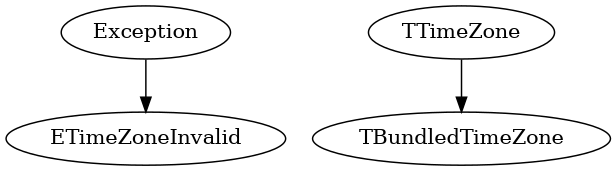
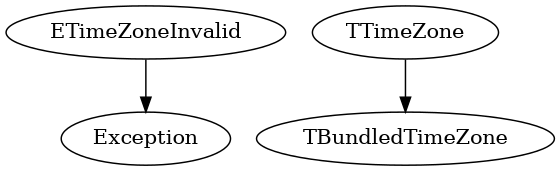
edge "Exception" -> "ETimeZoneInvalid": reversed
